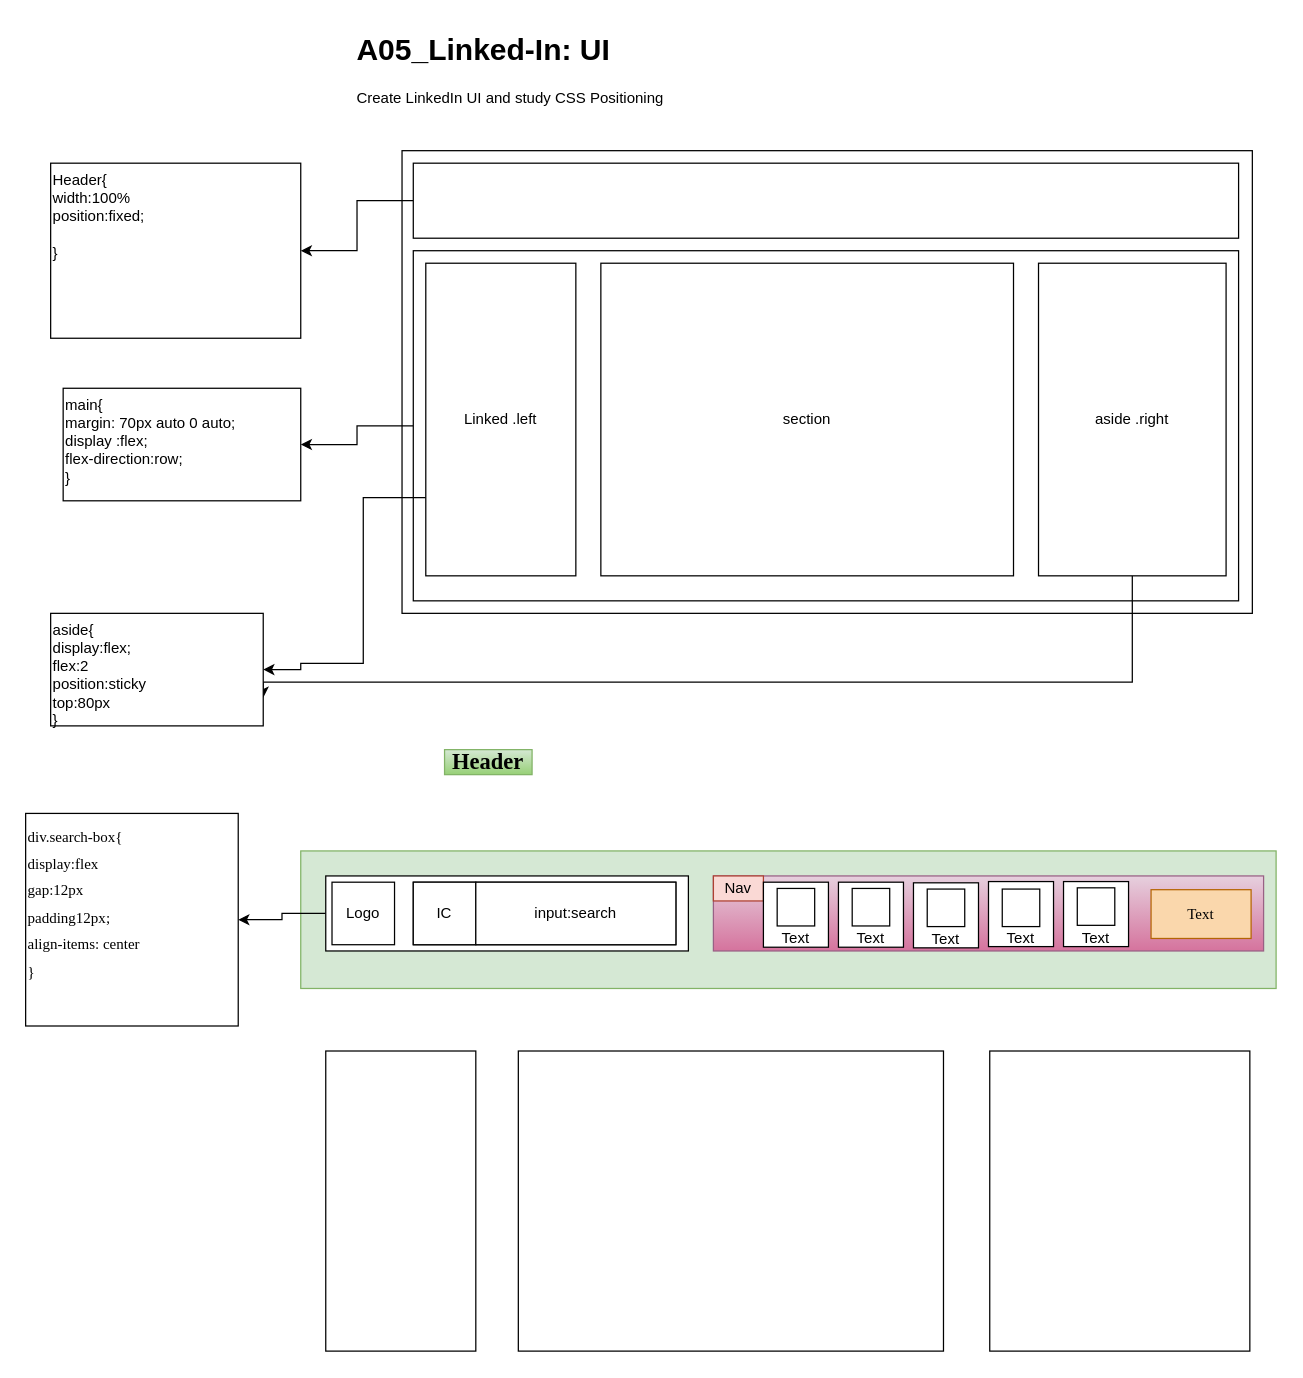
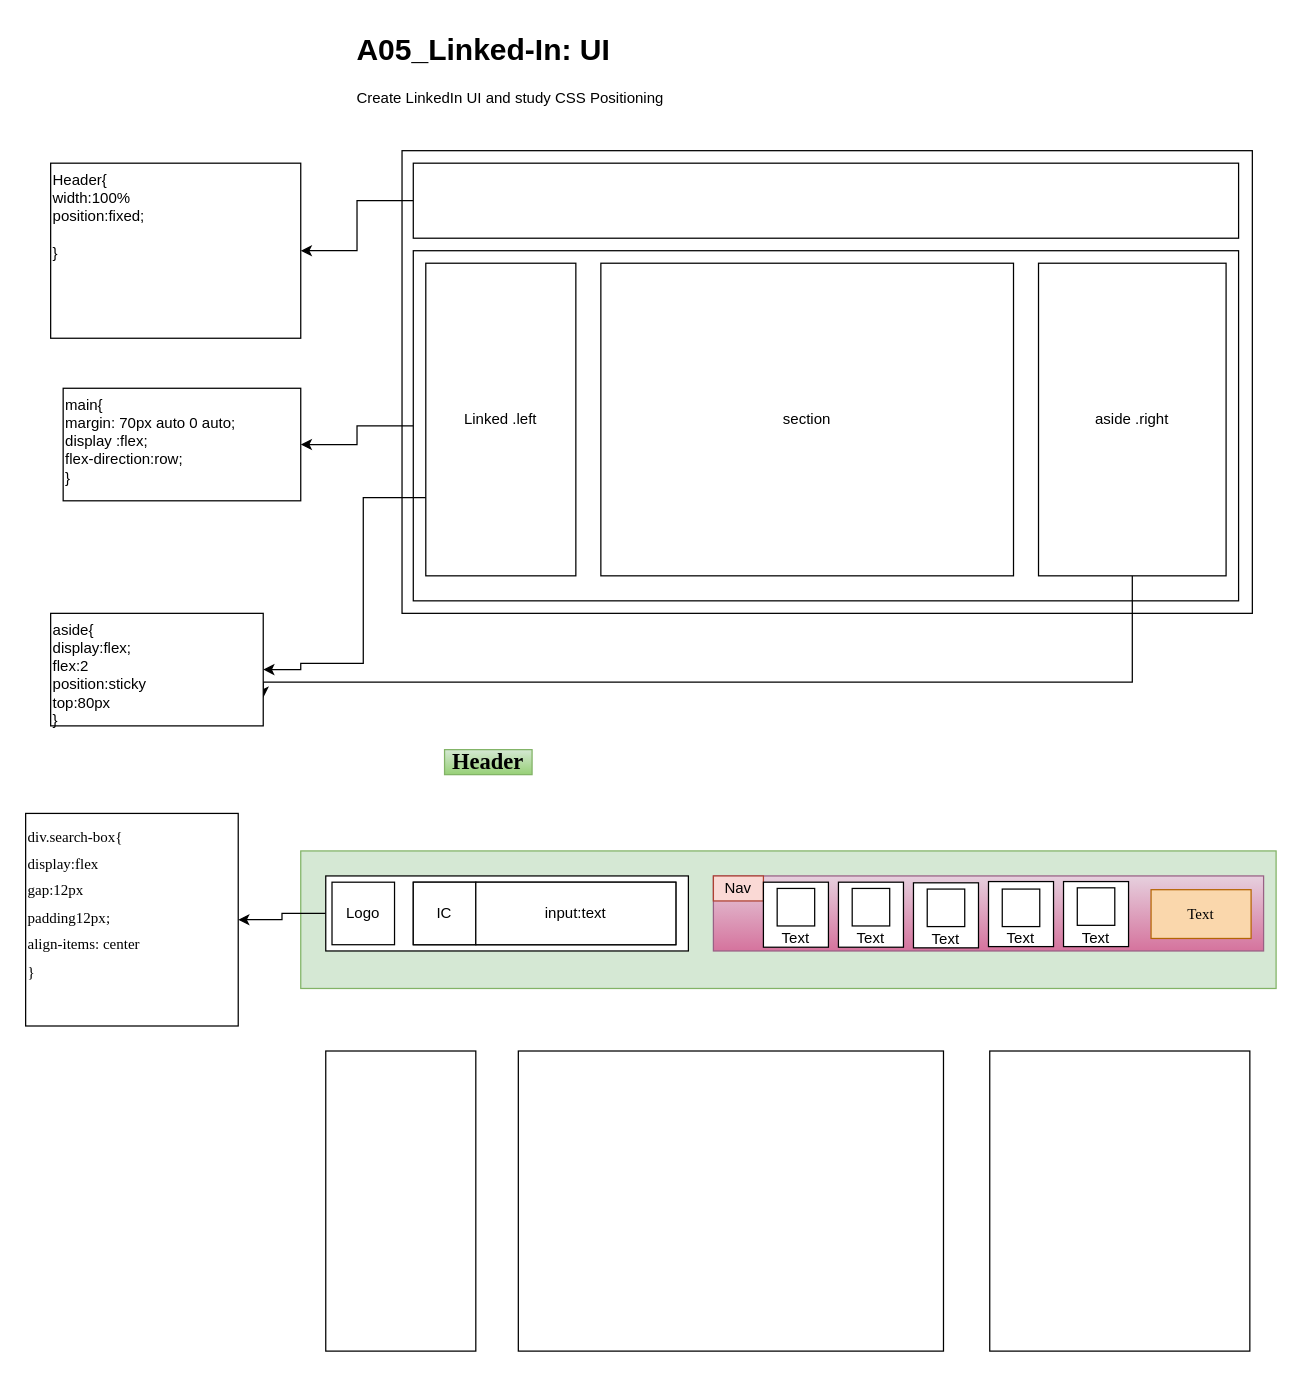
node "input:search": label "input:search" -> "input:text"
